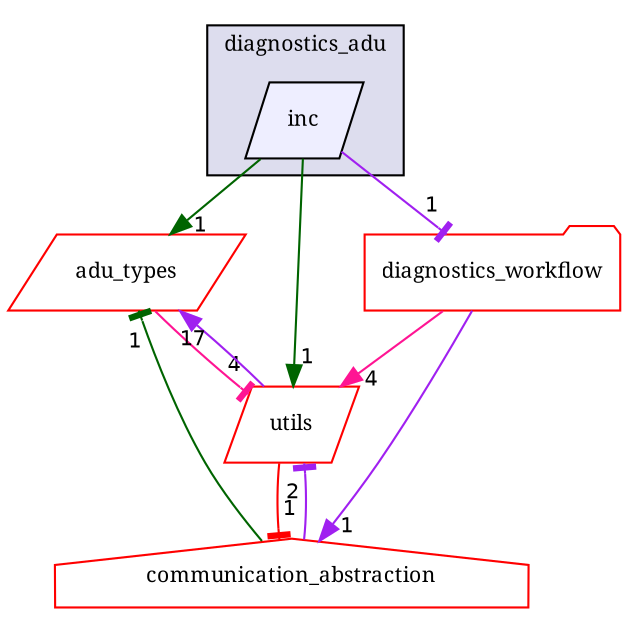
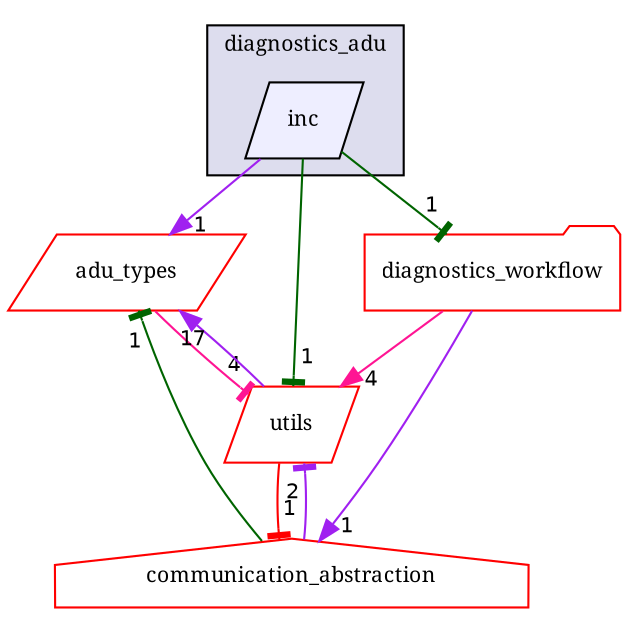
edge "inc" -> "adu_types": color darkgreen -> purple
edge "inc" -> "diagnostics_workflow": color purple -> darkgreen
edge "inc" -> "utils": arrowhead normal -> tee
